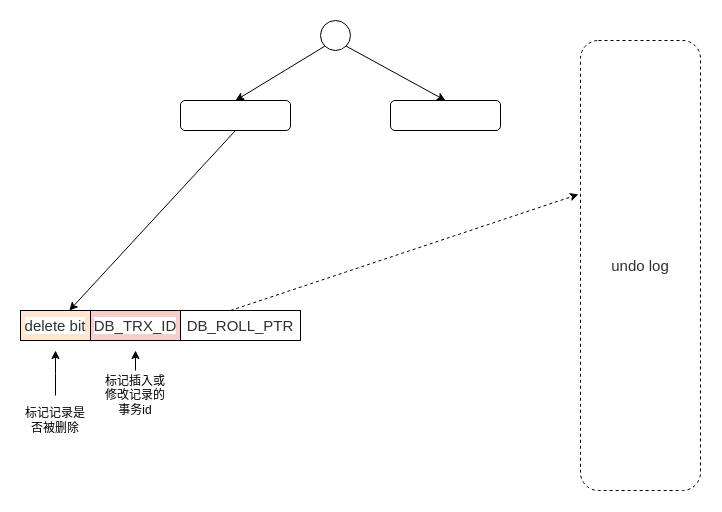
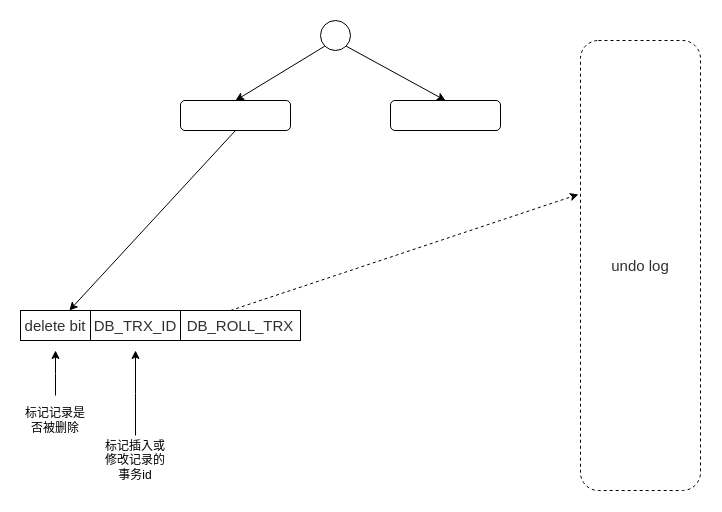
node "delete bit": fillcolor #ffe6cc -> #ffffff
node "DB_TRX_ID": fillcolor #f8cecc -> #ffffff
node "DB_ROLL_PTR": label "DB_ROLL_PTR" -> "DB_ROLL_TRX"
node "标记插入或修改记录的事务id": moved (136, 396) -> (136, 461)
